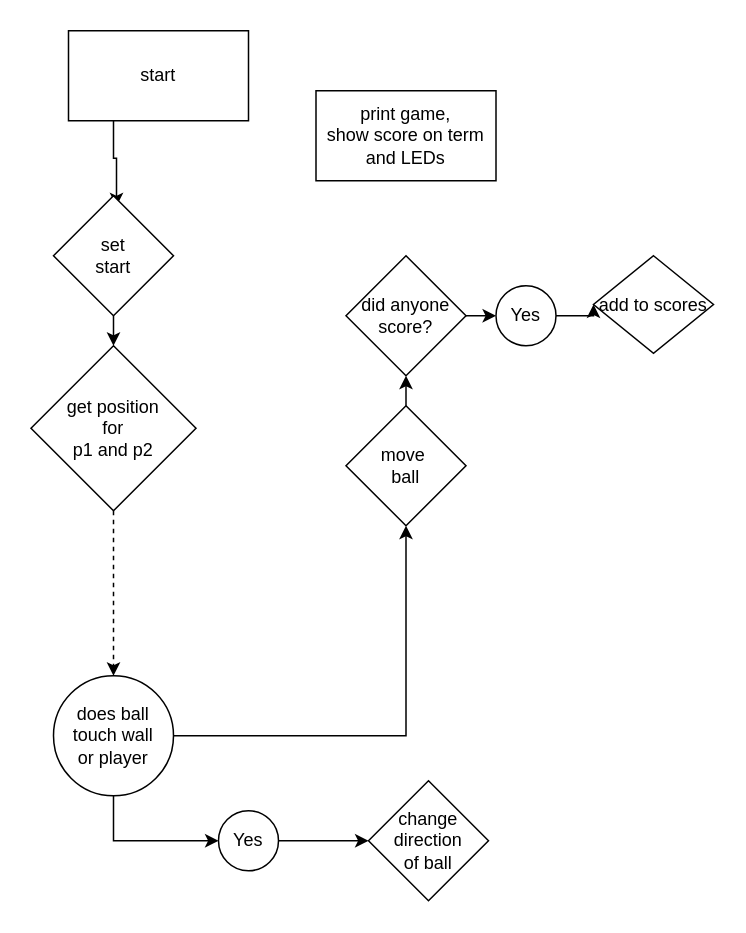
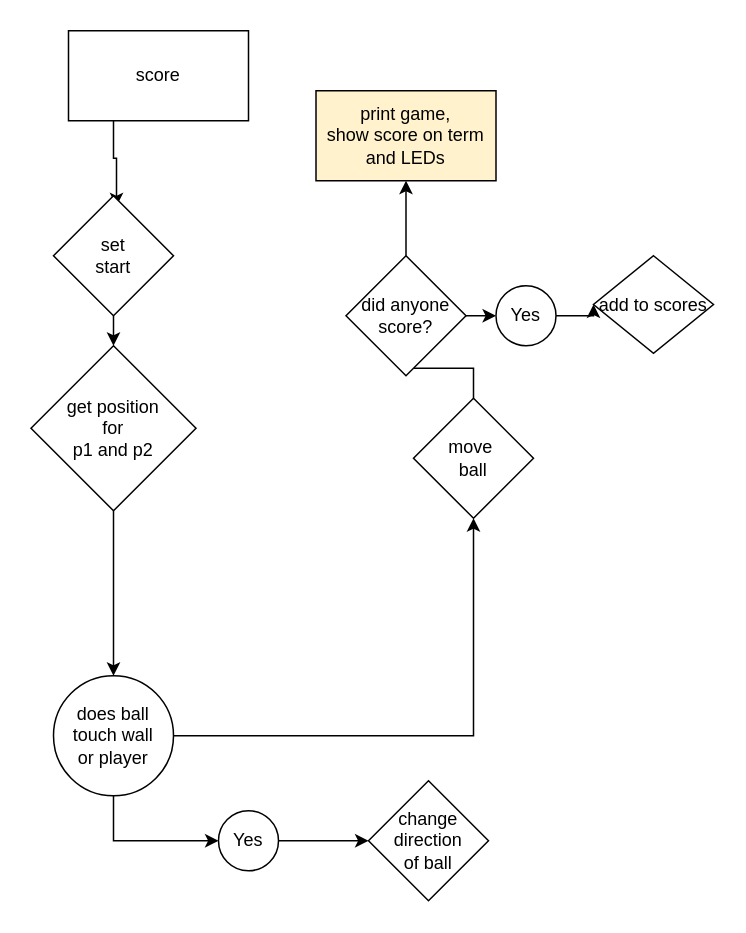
node "start": label "start" -> "score"
node "print game, show score on term and LEDs": fillcolor #ffffff -> #fff2cc
edge "did anyone score?" -> "print game, show score on term and LEDs": added
node "move ball": moved (406, 466) -> (473, 458)
edge "get position for p1 and p2" -> "does ball touch wall or player": style dashed -> solid
